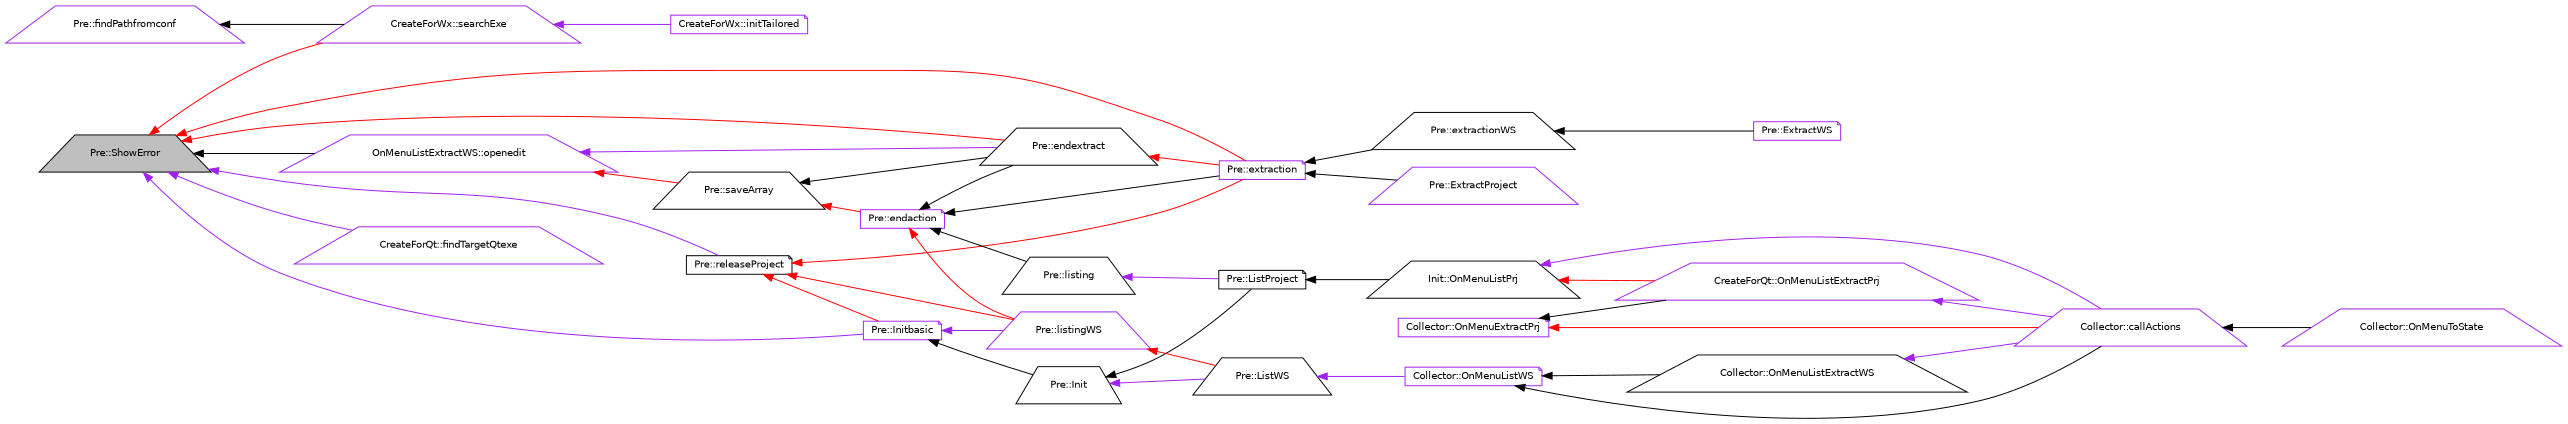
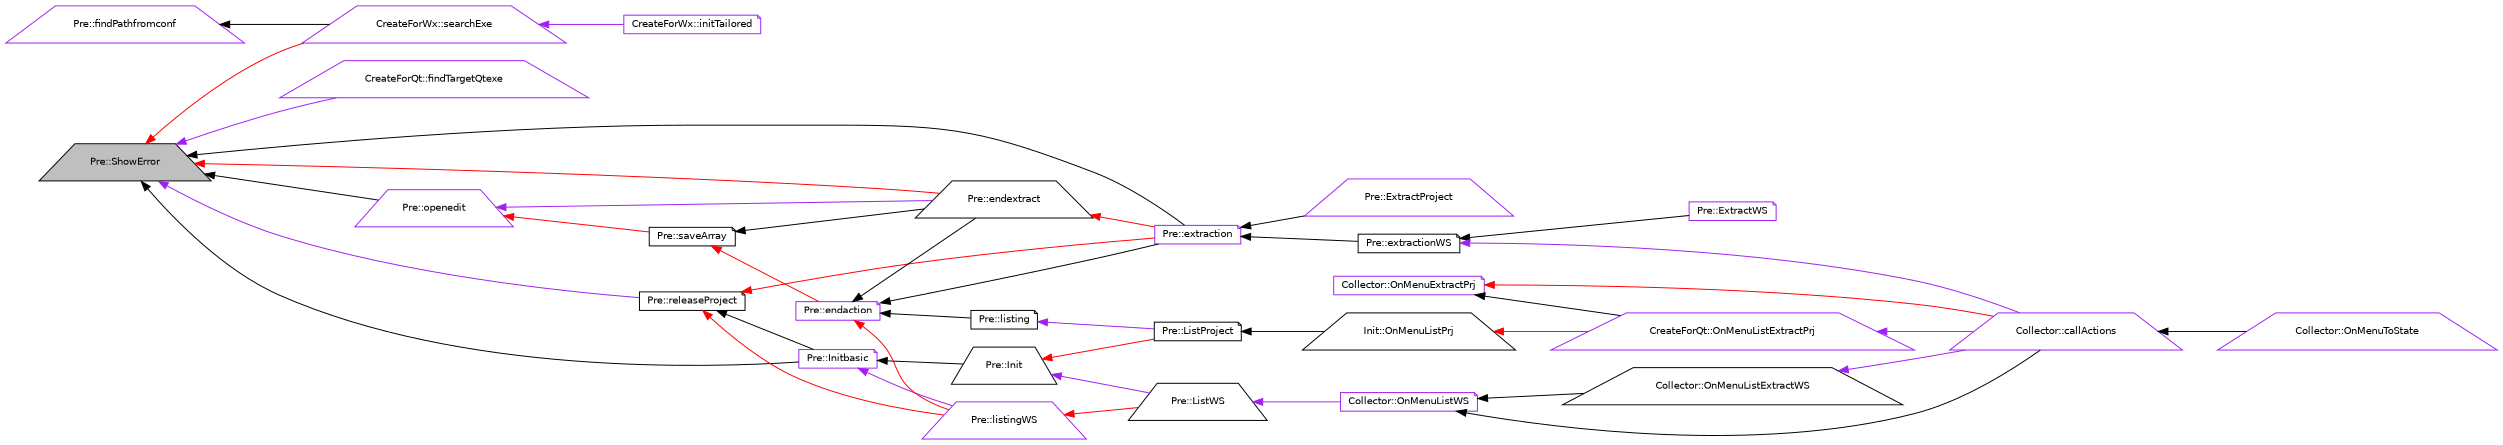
edge "Pre::extraction" -> "Pre::ShowError": color red -> black
node "Pre::extractionWS": shape trapezium -> note
node "OnMenuListExtractWS::openedit": label "OnMenuListExtractWS::openedit" -> "Pre::openedit"
node "Pre::saveArray": shape trapezium -> note
edge "Collector::callActions" -> "Init::OnMenuListPrj": now "Collector::callActions" -> "Pre::extractionWS"
node "Pre::listing": shape trapezium -> note
edge "Pre::Initbasic" -> "Pre::releaseProject": color red -> black
edge "Pre::Initbasic" -> "Pre::ShowError": color purple -> black
edge "Pre::ListProject" -> "Pre::Init": color black -> red
